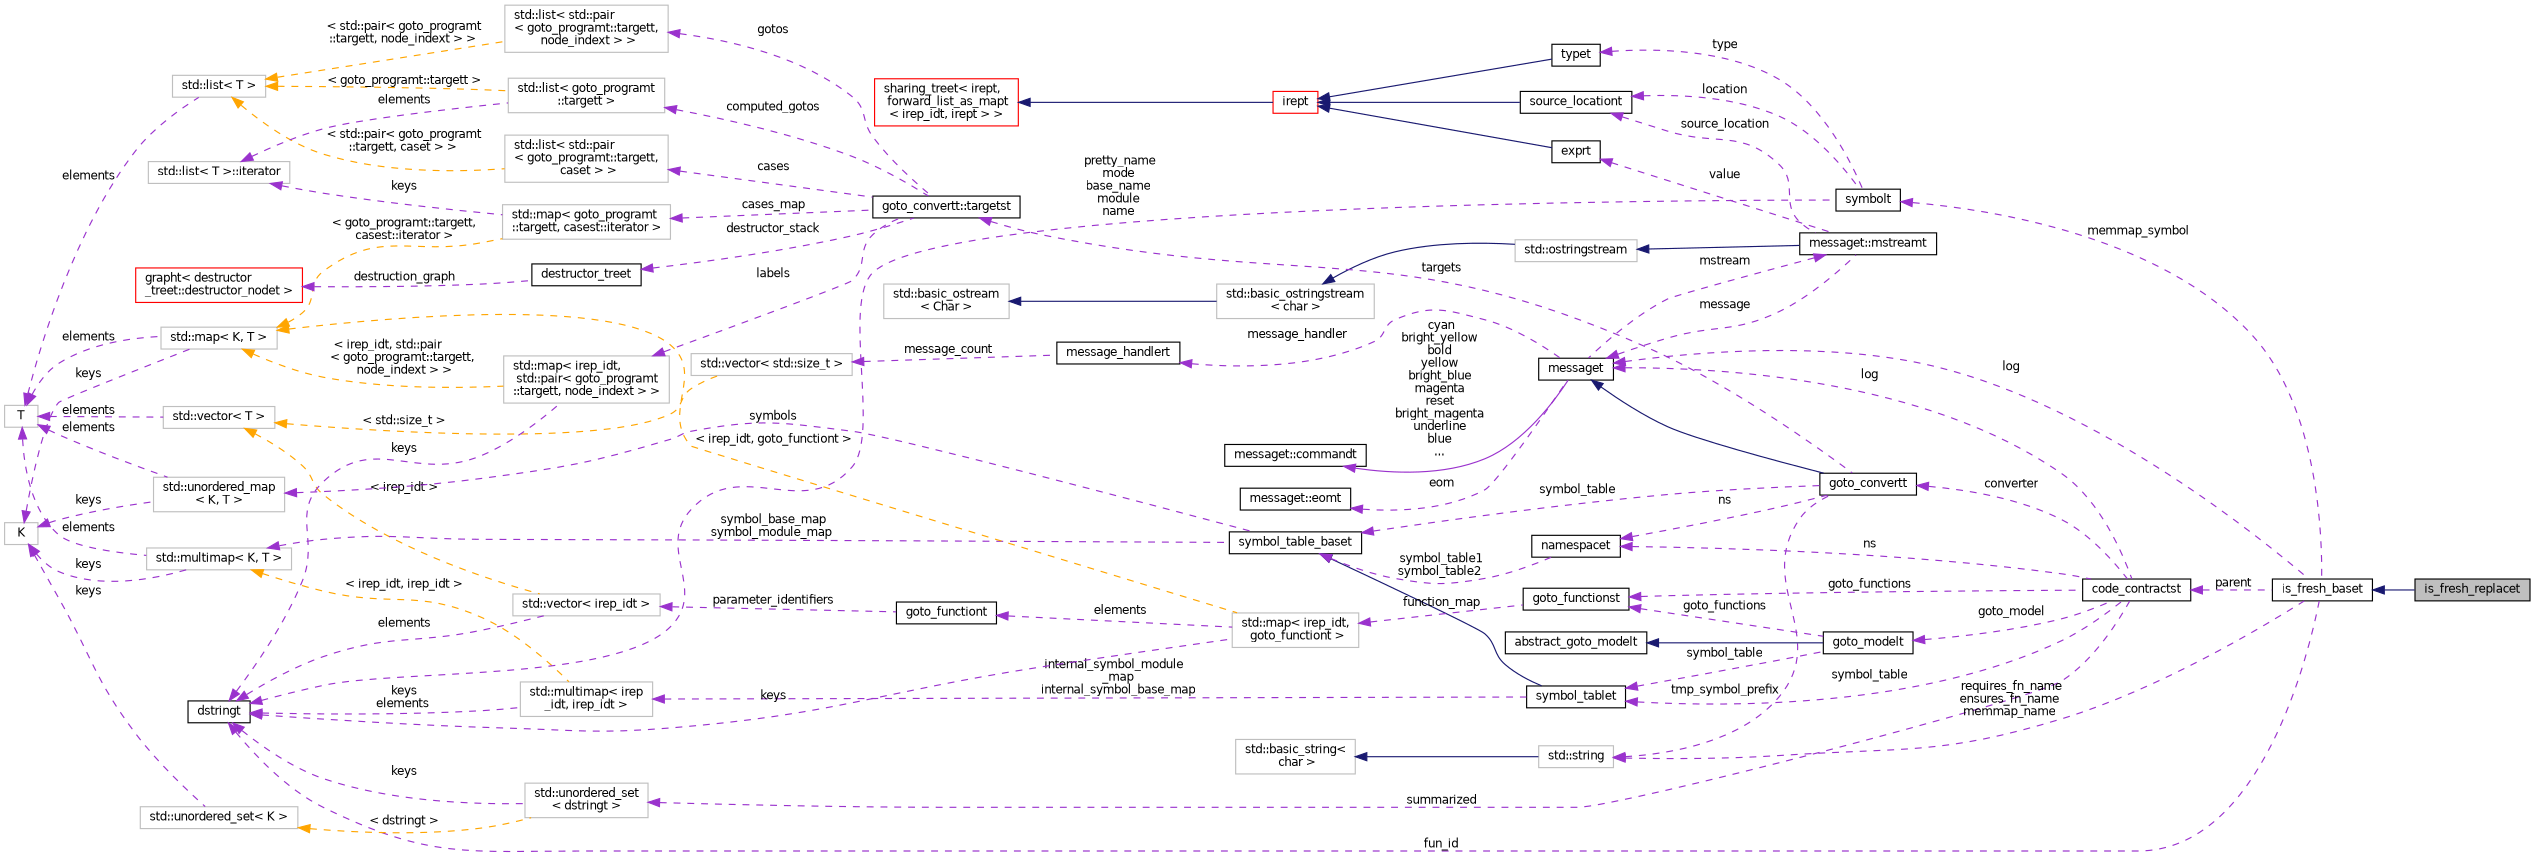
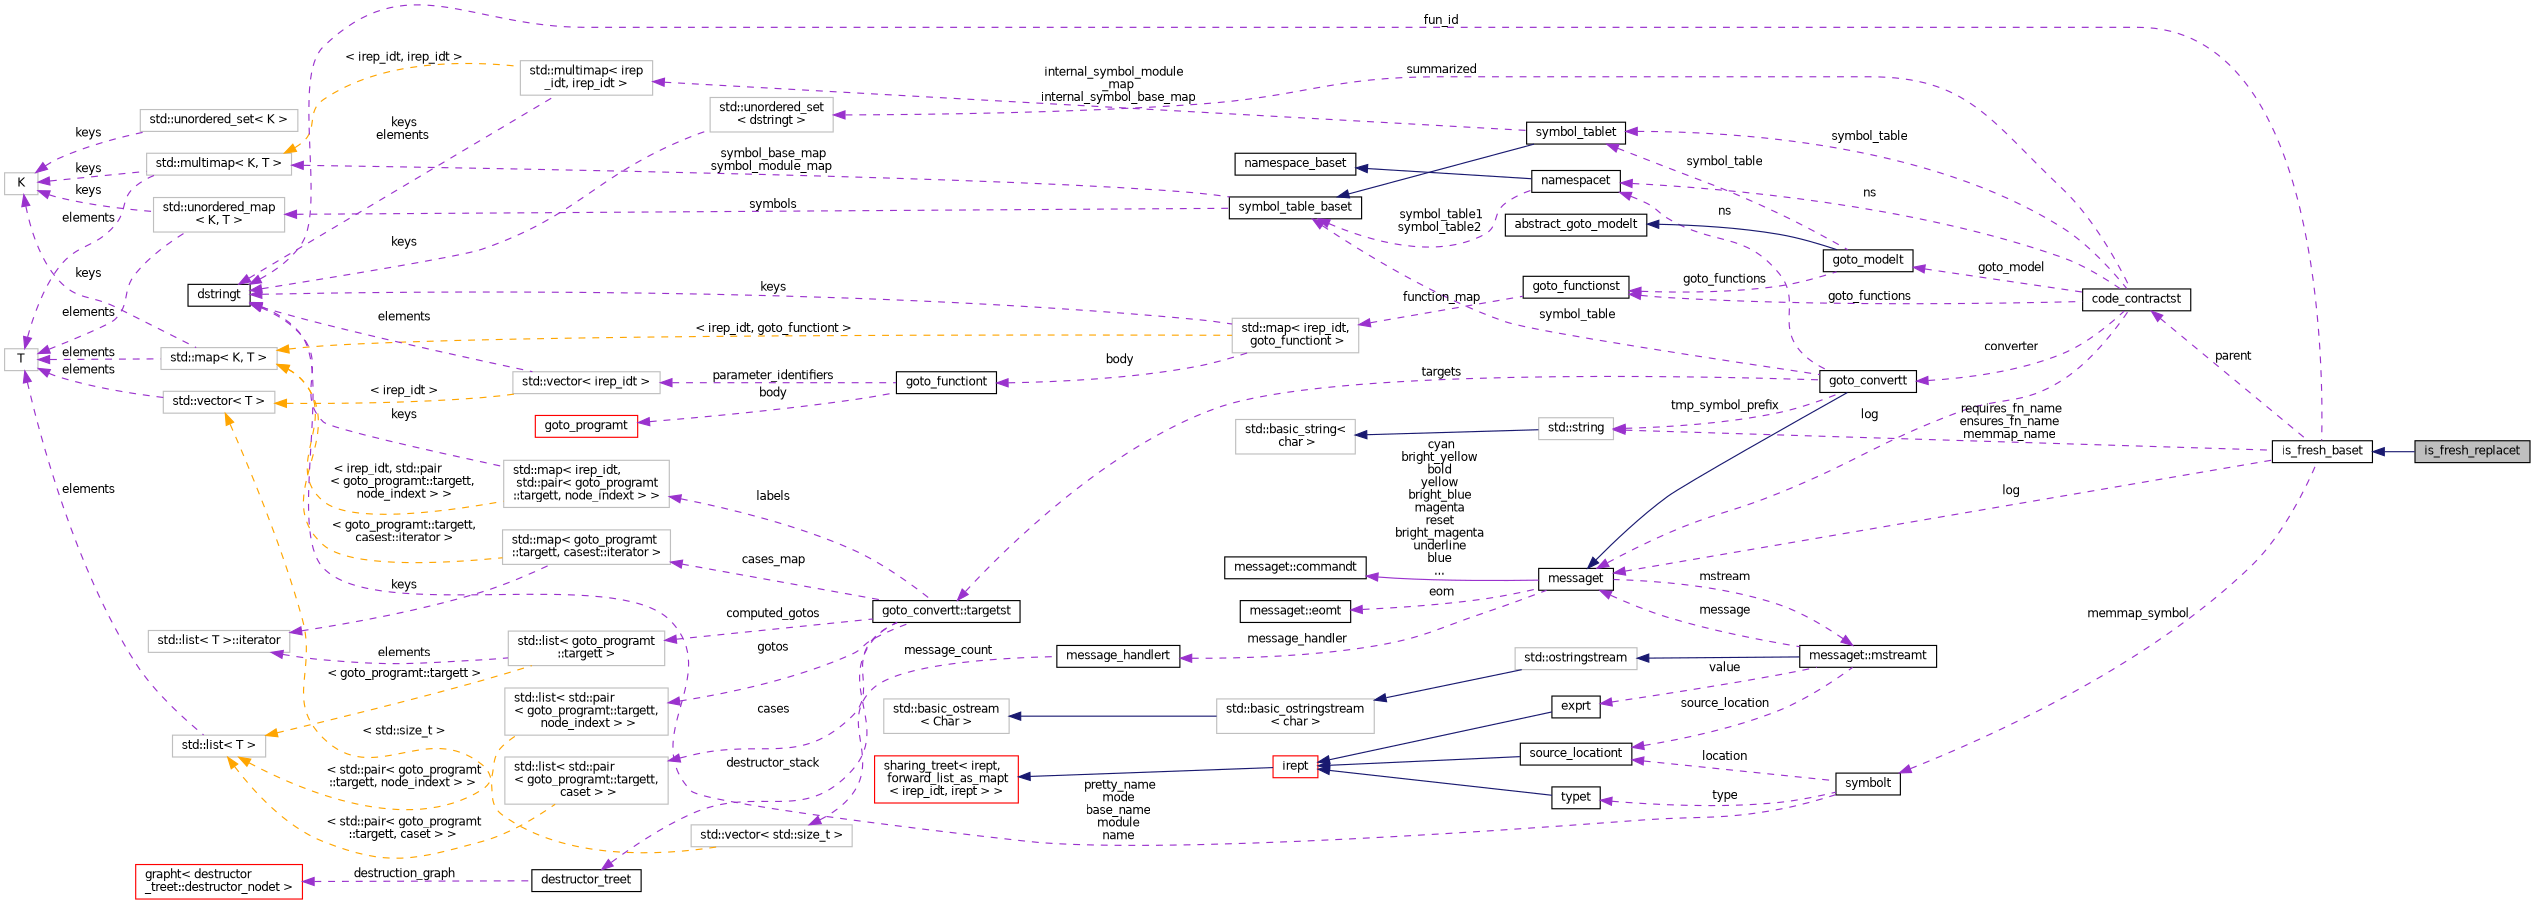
node "namespace_baset": added
node "goto_programt": added
edge "std::map< irep_idt, goto_functiont >" -> "goto_functiont": label " elements" -> " body"
edge "std::unordered_set < dstringt >" -> "std::unordered_set< K >": removed, label "< dstringt >"
